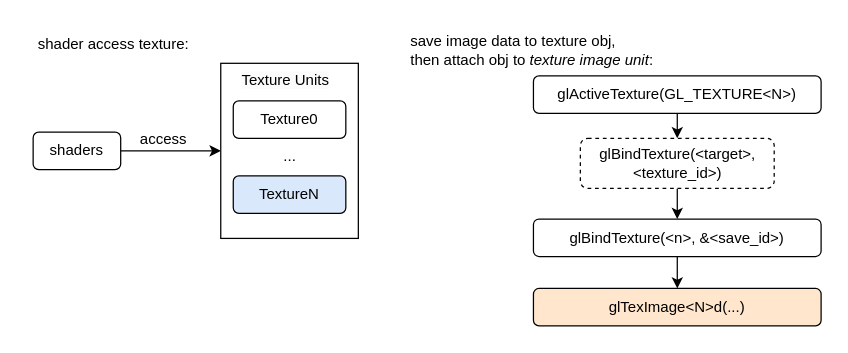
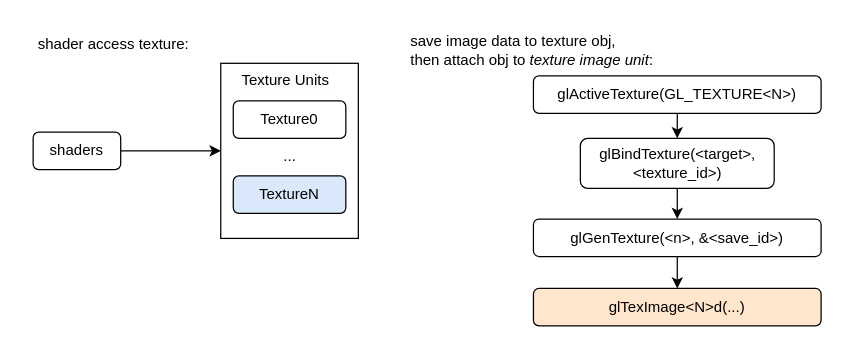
node "access": removed
node "glBindTexture(<target>, <texture_id>)": style dashed -> solid
node "glBindTexture(<n>, &<save_id>)": label "glBindTexture(<n>, &<save_id>)" -> "glGenTexture(<n>, &<save_id>)"
